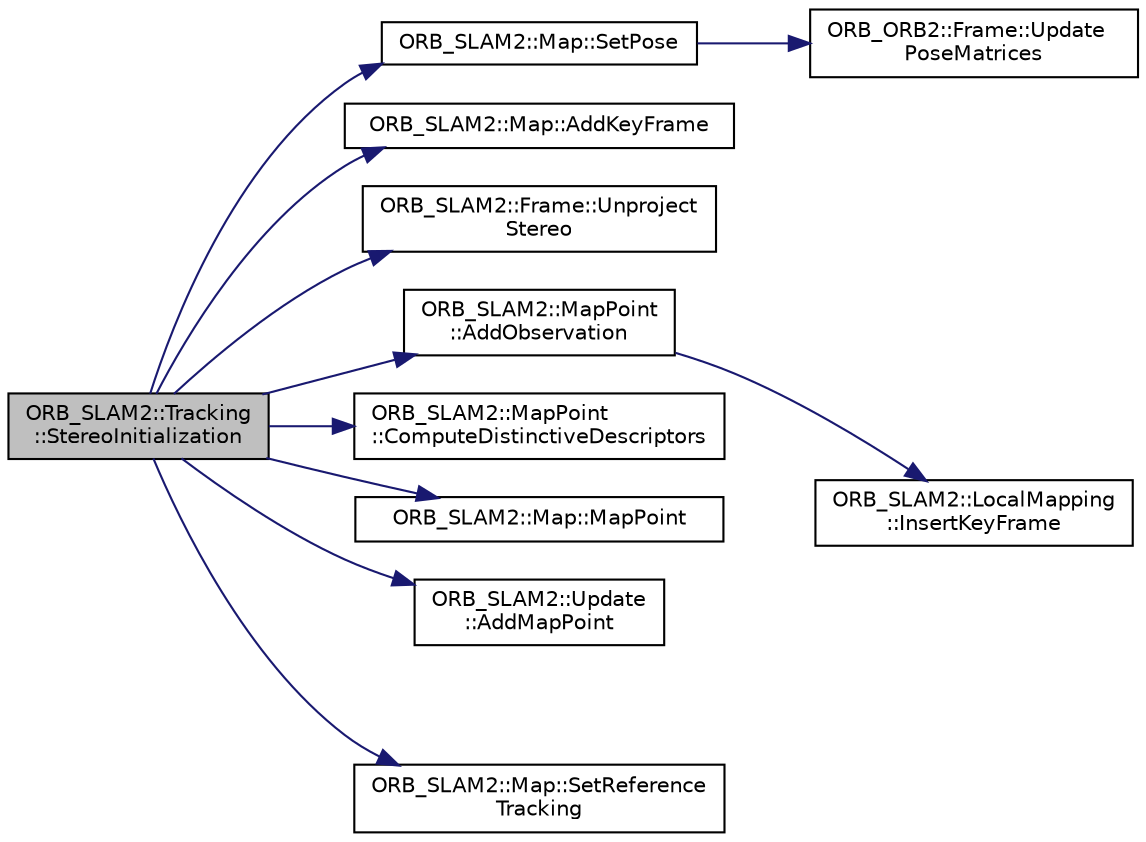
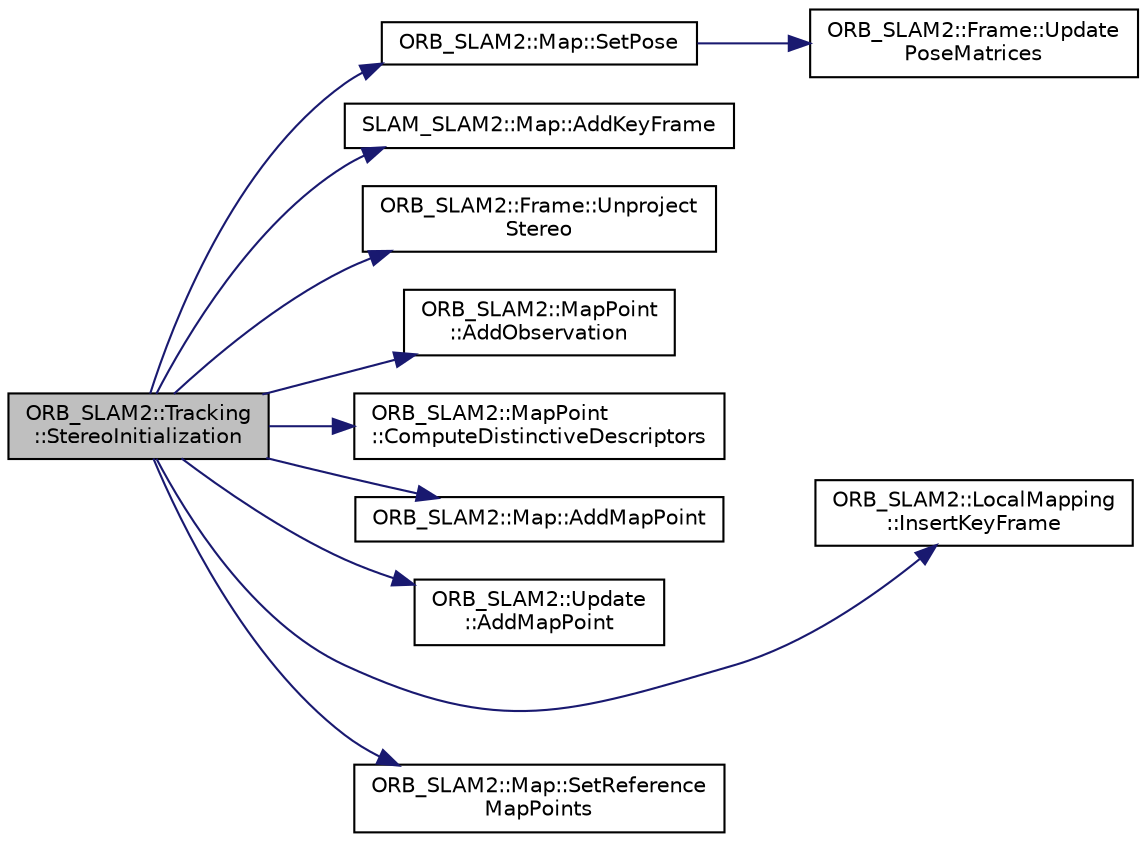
node "ORB_ORB2::Frame::Update PoseMatrices": label "ORB_ORB2::Frame::Update PoseMatrices" -> "ORB_SLAM2::Frame::Update PoseMatrices"
node "ORB_SLAM2::Map::AddKeyFrame": label "ORB_SLAM2::Map::AddKeyFrame" -> "SLAM_SLAM2::Map::AddKeyFrame"
edge "ORB_SLAM2::MapPoint ::AddObservation" -> "ORB_SLAM2::LocalMapping ::InsertKeyFrame": now "ORB_SLAM2::Tracking ::StereoInitialization" -> "ORB_SLAM2::LocalMapping ::InsertKeyFrame"
node "ORB_SLAM2::Map::MapPoint": label "ORB_SLAM2::Map::MapPoint" -> "ORB_SLAM2::Map::AddMapPoint"
node "ORB_SLAM2::Map::SetReference Tracking": label "ORB_SLAM2::Map::SetReference Tracking" -> "ORB_SLAM2::Map::SetReference MapPoints"
